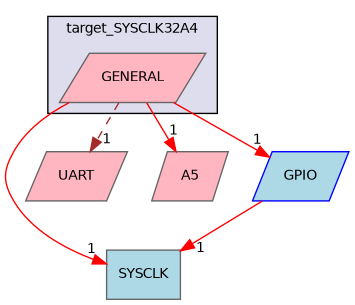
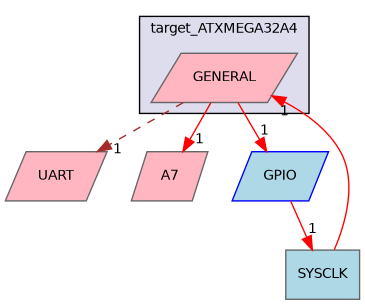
cluster "target_SYSCLK32A4": label "target_SYSCLK32A4" -> "target_ATXMEGA32A4"
node "A5": label "A5" -> "A7"
edge "GENERAL" -> "SYSCLK": reversed
